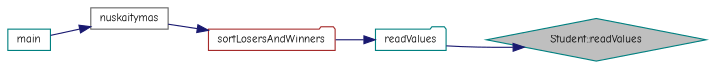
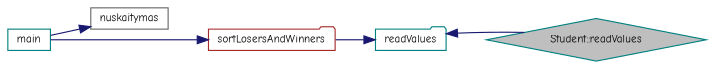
edge "nuskaitymas" -> "sortLosersAndWinners": now "main" -> "sortLosersAndWinners"
edge "readValues" -> "Student::readValues": reversed
